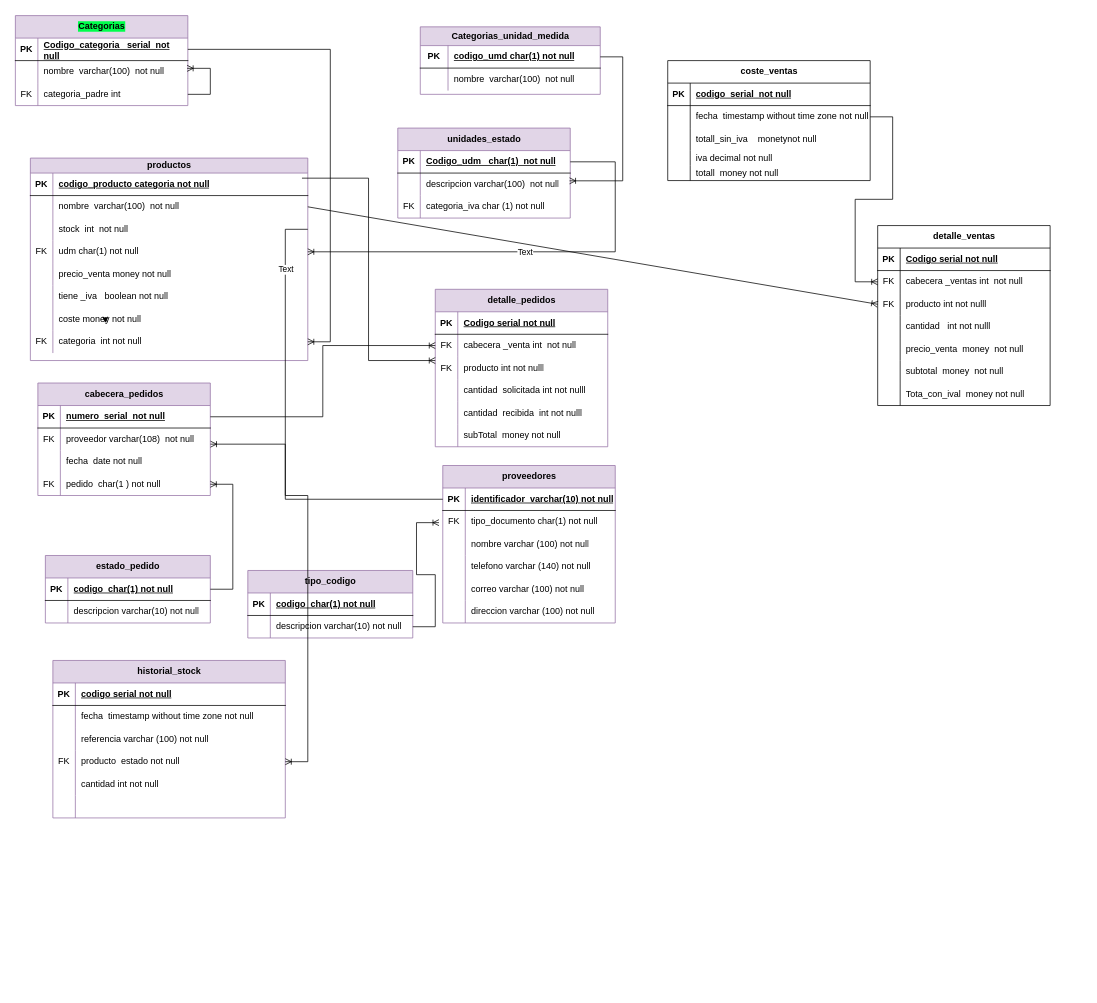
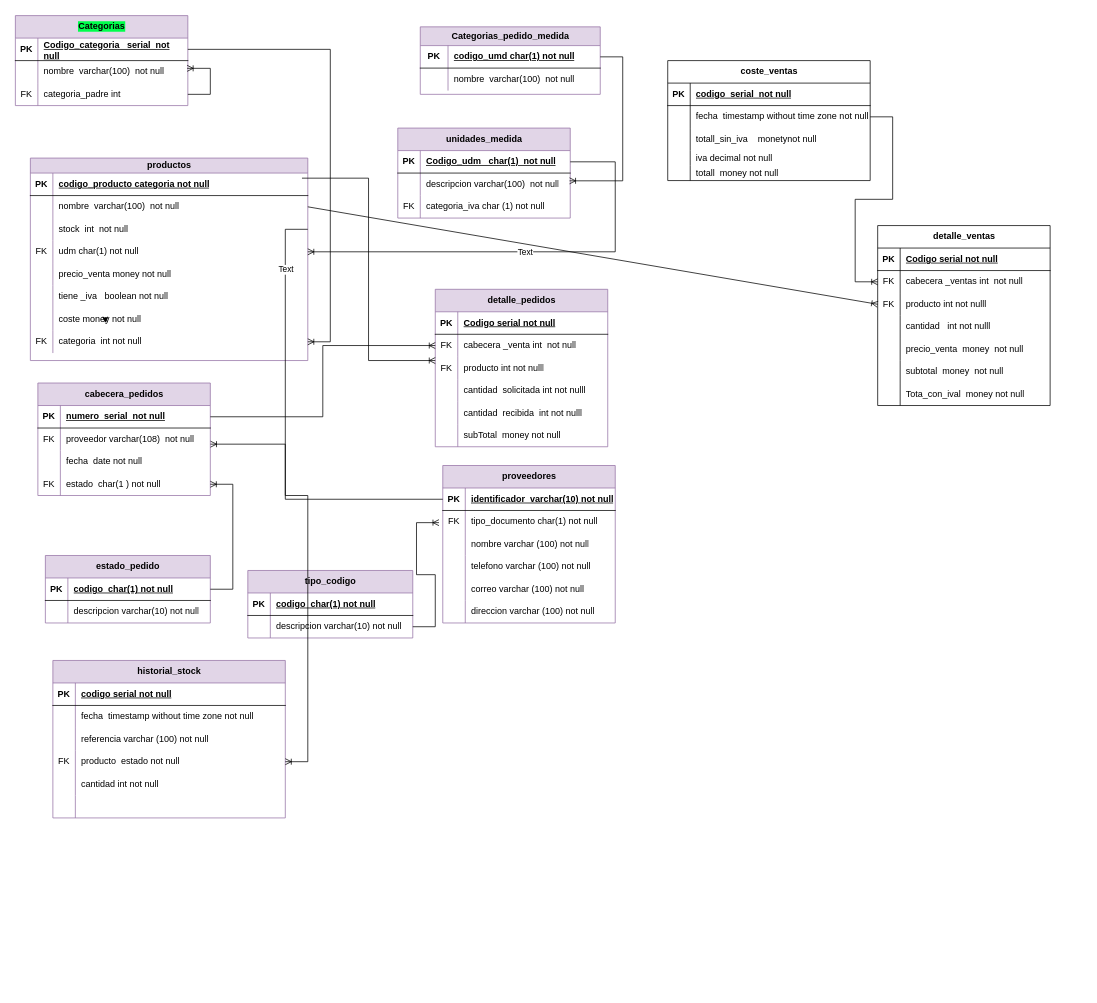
node "Categorias_unidad_medida": label "Categorias_unidad_medida" -> "Categorias_pedido_medida"
node "unidades_estado": label "unidades_estado" -> "unidades_medida"
node "pedido char(1 ) not null": label "pedido char(1 ) not null" -> "estado char(1 ) not null"
node "telefono varchar (140) not null": label "telefono varchar (140) not null" -> "telefono varchar (100) not null"
